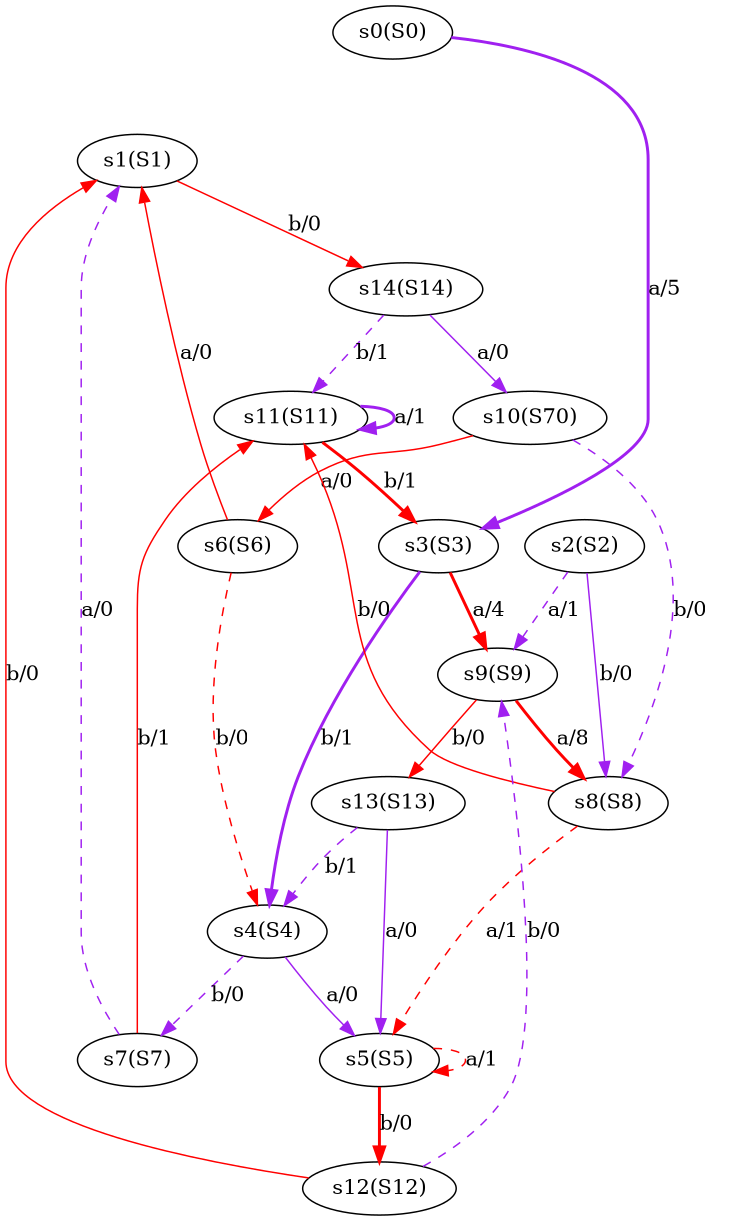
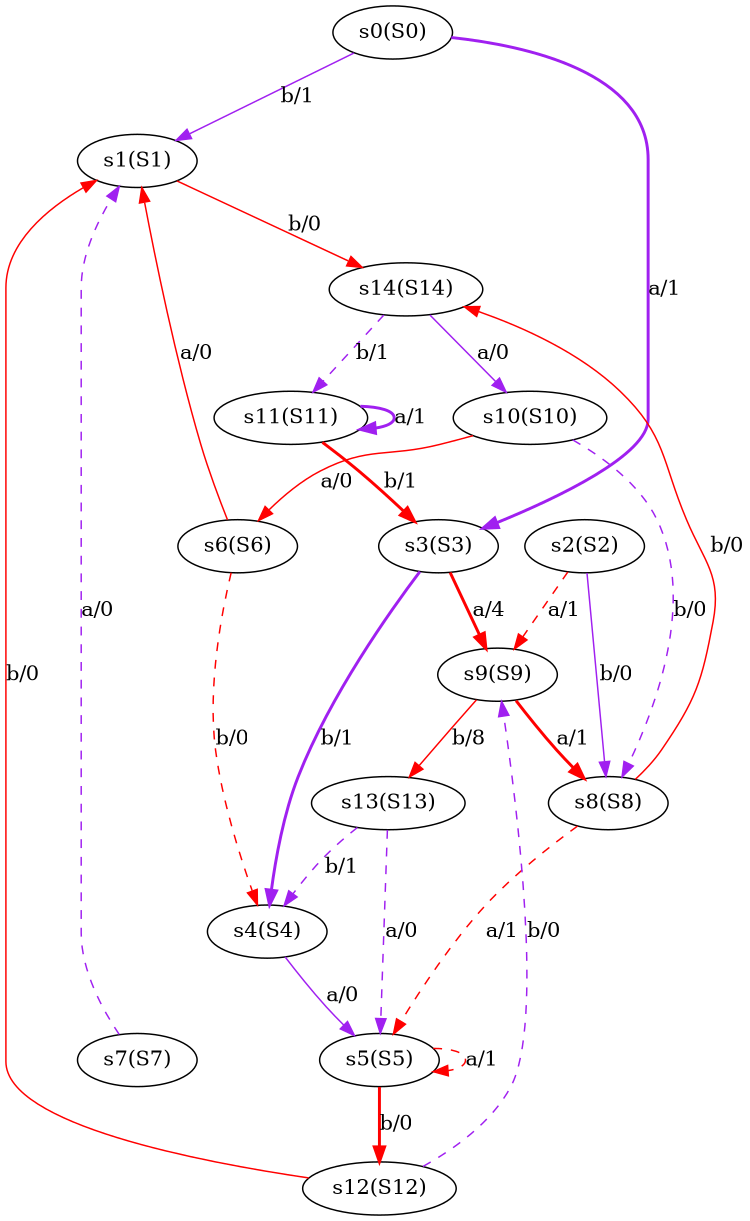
edge "s0(S0)" -> "s1(S1)": added, label "b/1"
edge "s0(S0)" -> "s3(S3)": label "a/5" -> "a/1"
node "s10(S70)": label "s10(S70)" -> "s10(S10)"
edge "s2(S2)" -> "s9(S9)": color purple -> red
edge "s8(S8)" -> "s11(S11)": now "s8(S8)" -> "s14(S14)"
edge "s7(S7)" -> "s11(S11)": removed, label "b/1"
edge "s9(S9)" -> "s13(S13)": label "b/0" -> "b/8"
edge "s9(S9)" -> "s8(S8)": label "a/8" -> "a/1"
edge "s13(S13)" -> "s5(S5)": style solid -> dashed
edge "s4(S4)" -> "s7(S7)": removed, label "b/0"
